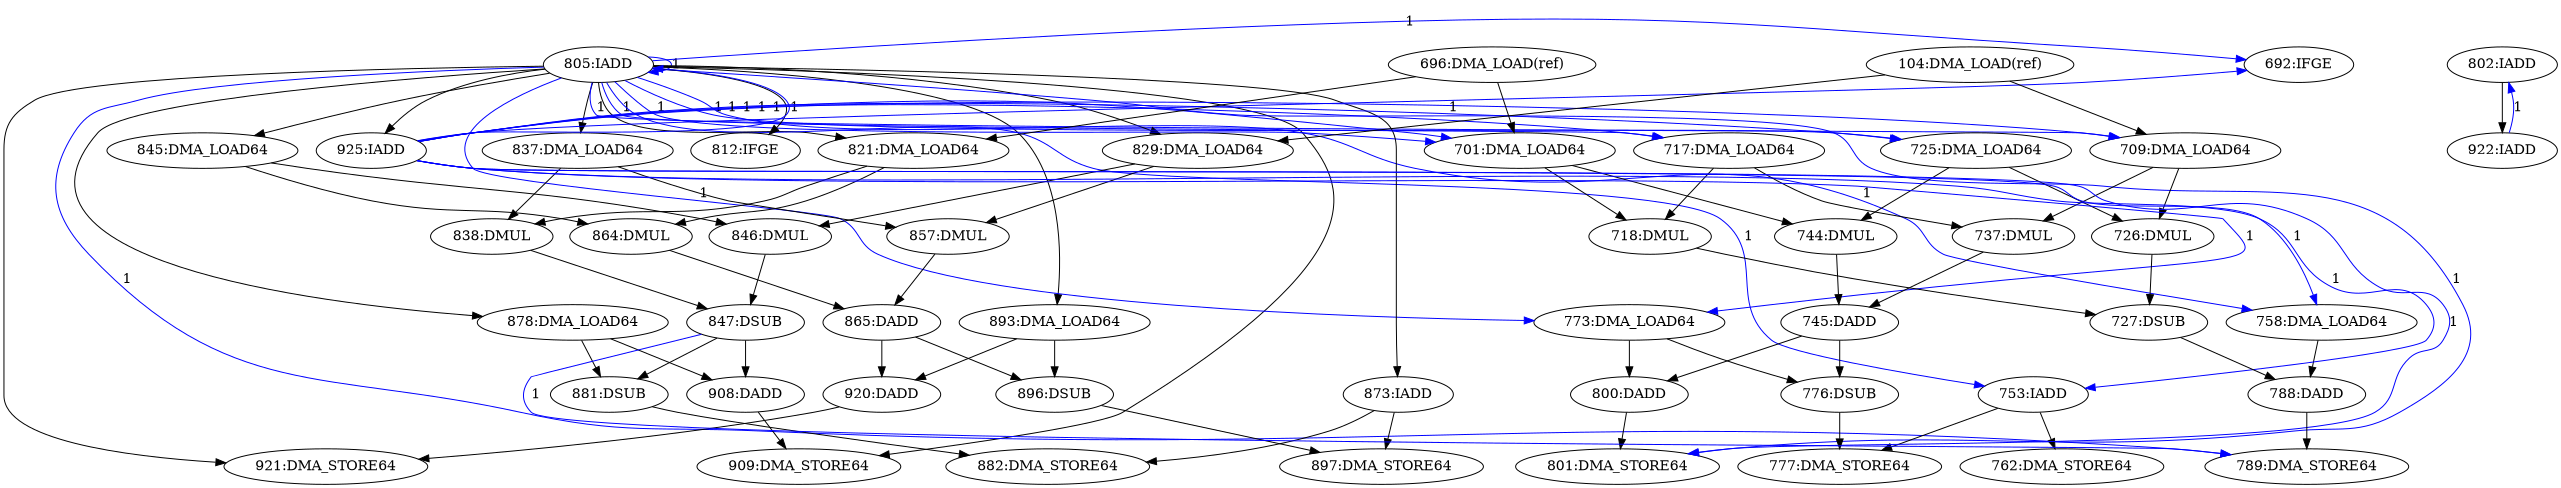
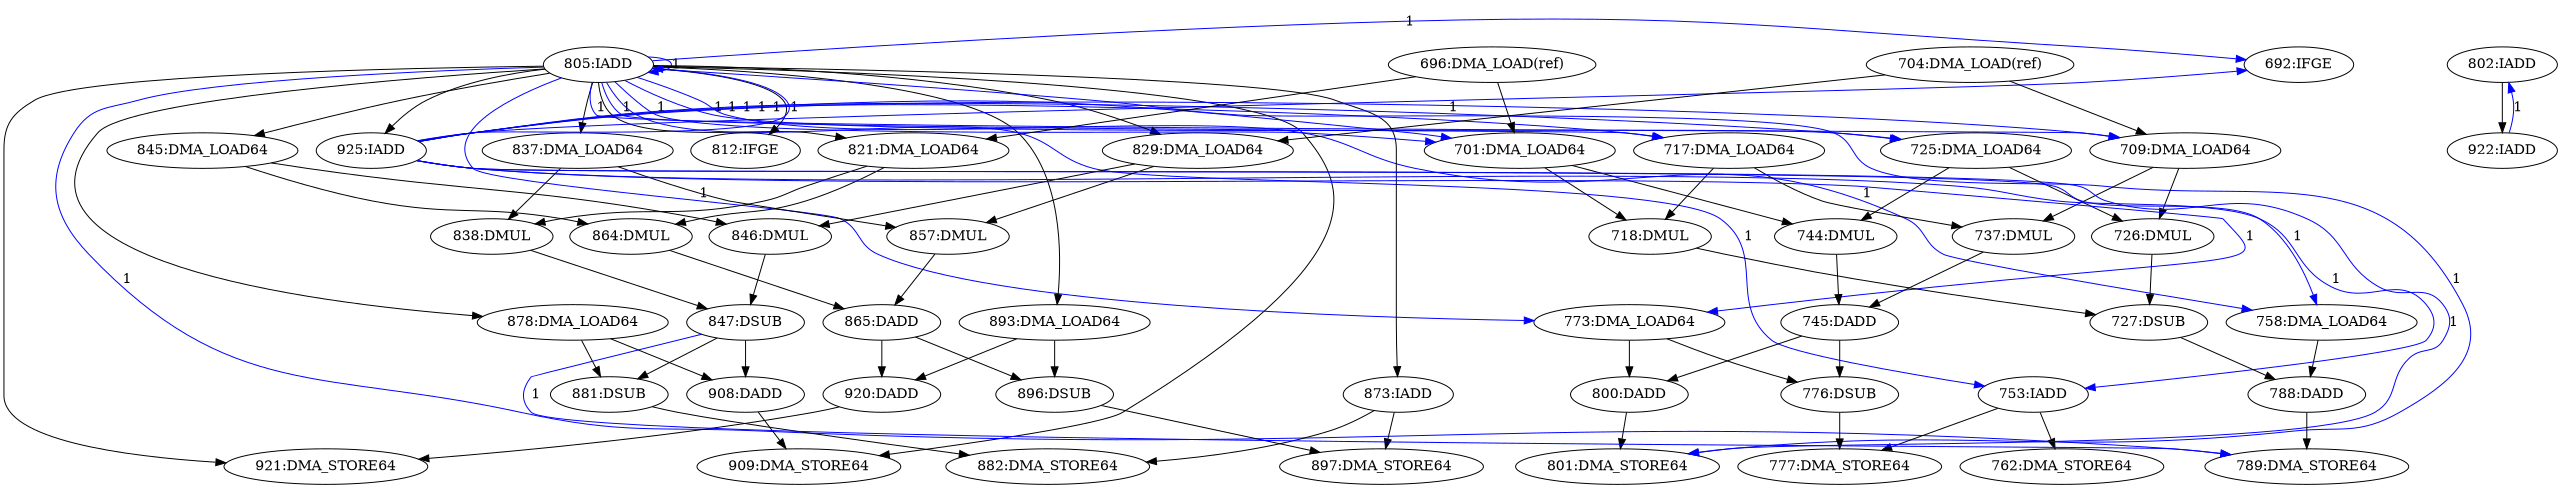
node "104:DMA_LOAD(ref)": label "104:DMA_LOAD(ref)" -> "704:DMA_LOAD(ref)"
